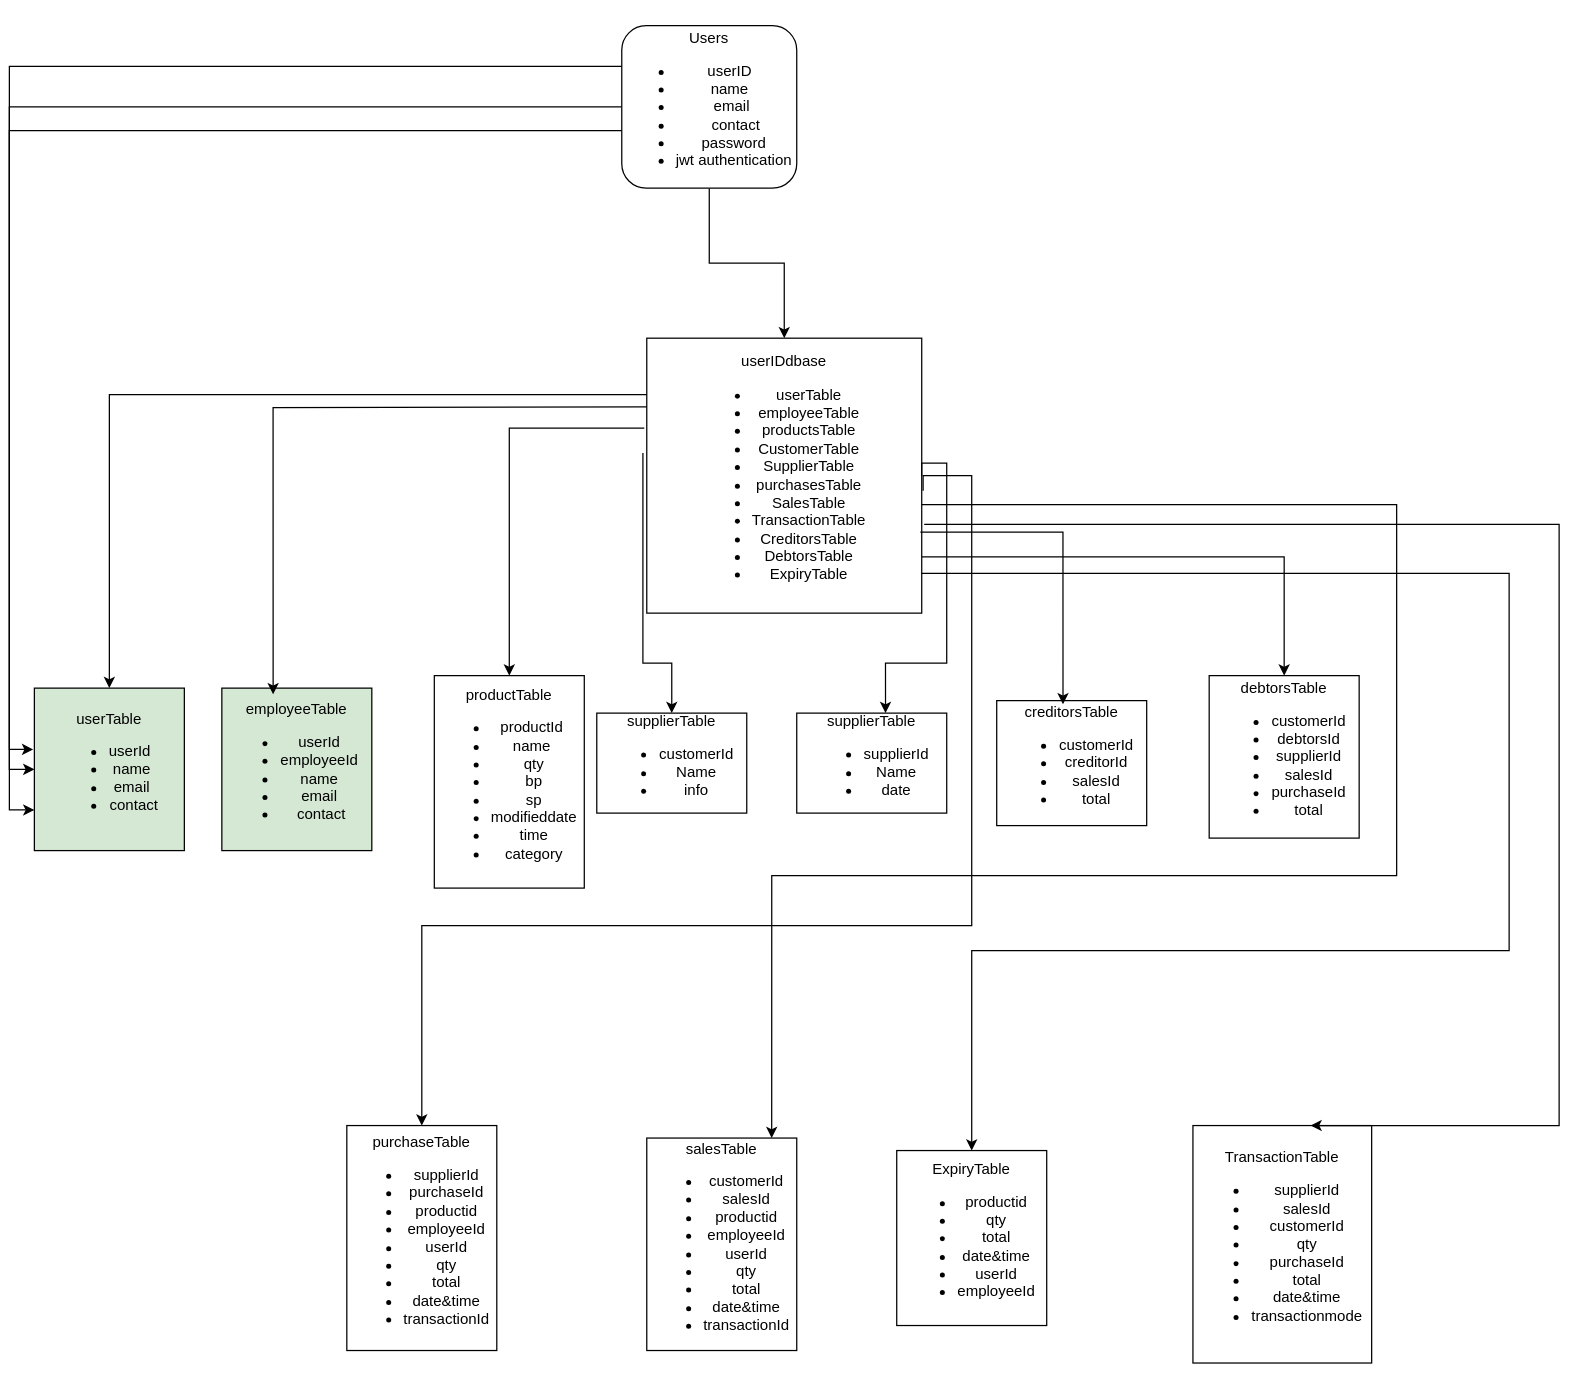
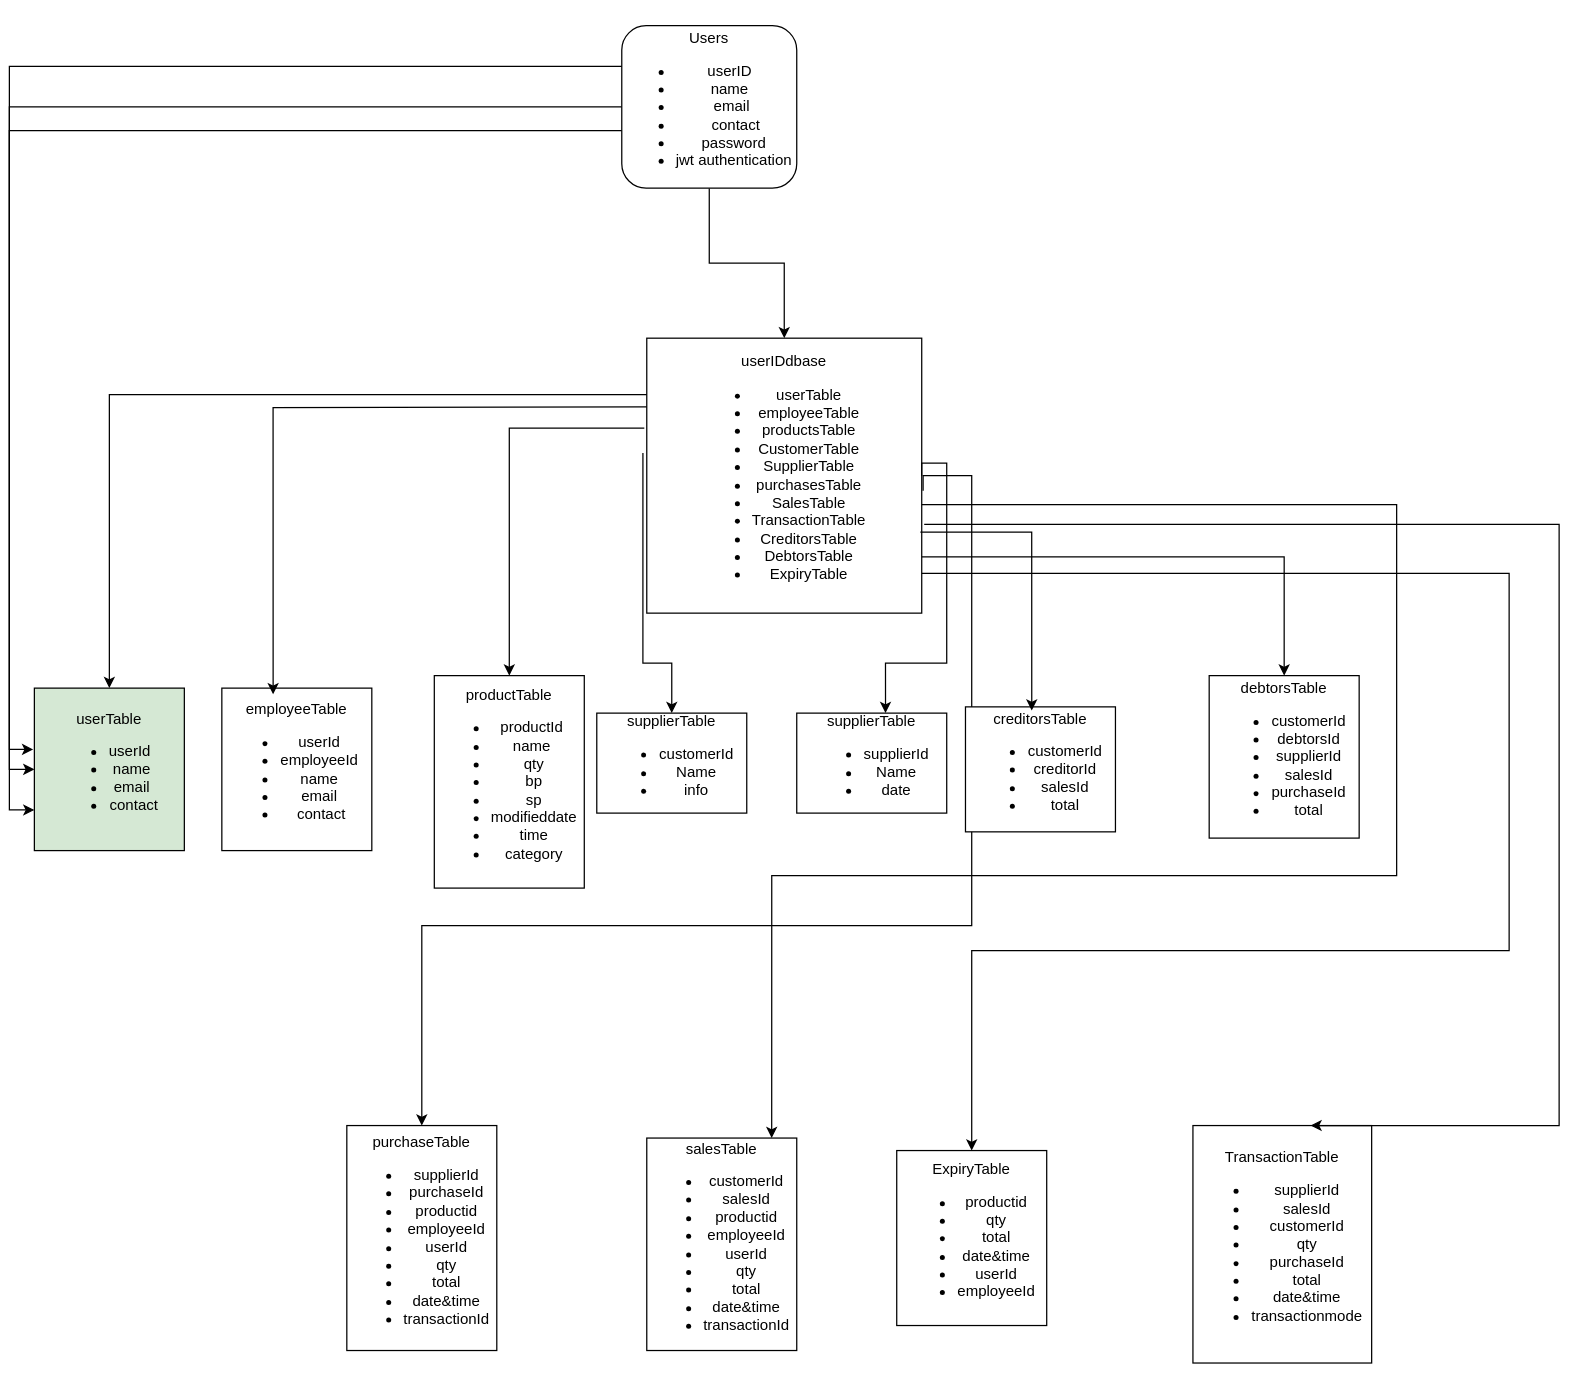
node "creditorsTable customerId creditorId salesId total": moved (1072, 763) -> (1041, 769)
node "employeeTable userId employeeId name email contact": fillcolor #d5e8d4 -> #ffffff
